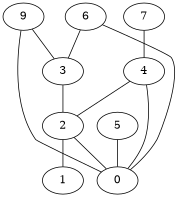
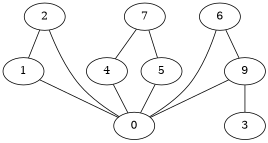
edge "6" -- "3": now "6" -- "9"
edge "7" -- "5": added
edge "3" -- "2": removed
edge "1" -- "0": added
edge "4" -- "2": removed
